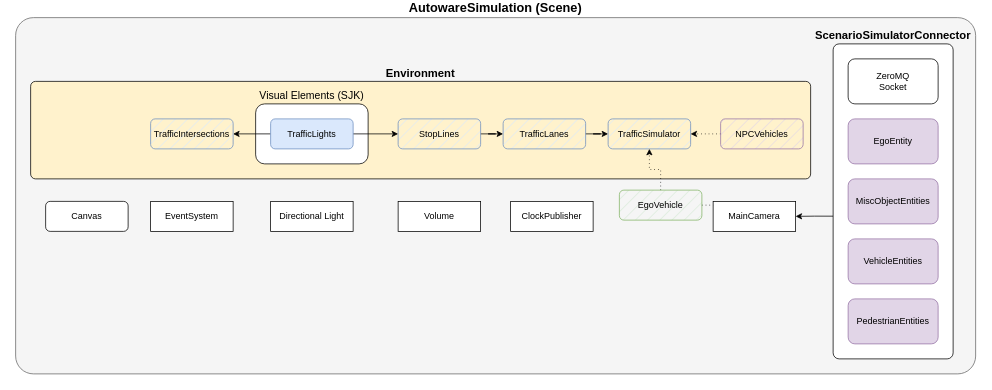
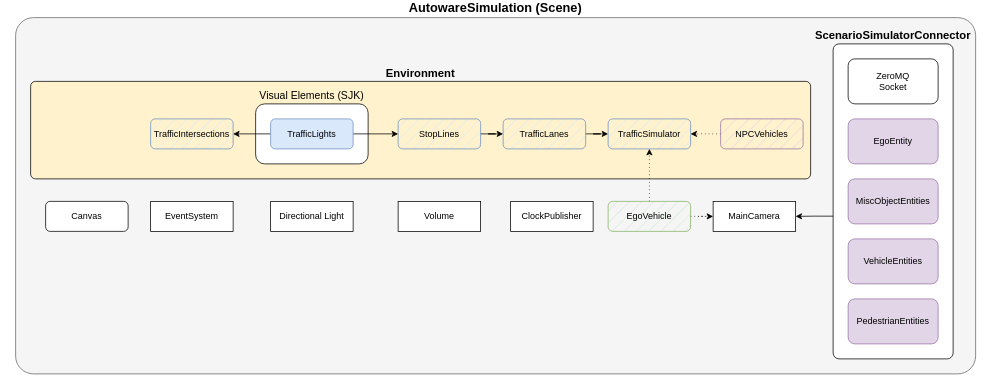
node "EgoVehicle": moved (660, 205) -> (649, 216)
